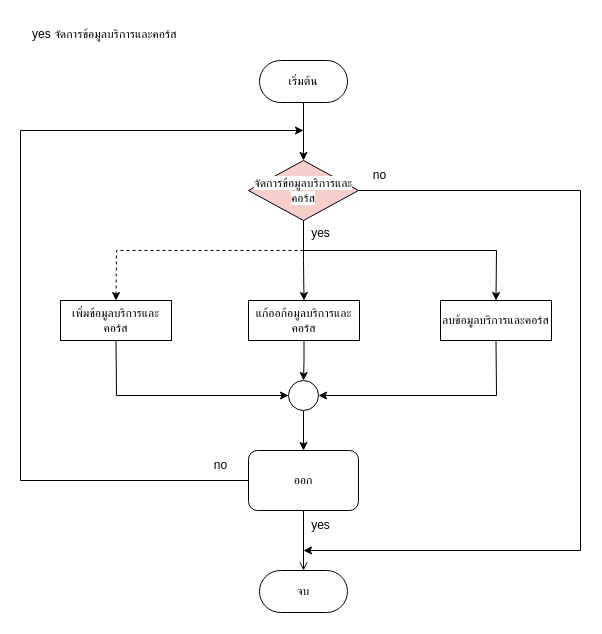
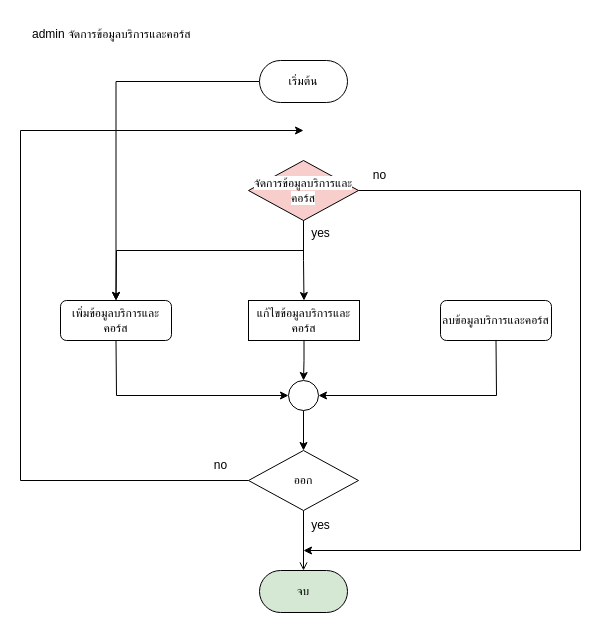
node "yes จัดการข้อมูลบริการและคอร์ส": label "yes จัดการข้อมูลบริการและคอร์ส" -> "admin จัดการข้อมูลบริการและคอร์ส"
edge "เริ่มต้น" -> "จัดการข้อมูลบริการและคอร์ส": now "เริ่มต้น" -> "เพิ่มข้อมูลบริการและคอร์ส"
edge "จัดการข้อมูลบริการและคอร์ส" -> "เพิ่มข้อมูลบริการและคอร์ส": style dashed -> solid
edge "จัดการข้อมูลบริการและคอร์ส" -> "ลบข้อมูลบริการและคอร์ส": removed
node "เพิ่มข้อมูลบริการและคอร์ส": shape rectangle -> rounded rectangle
node "แก้ออก้อมูลบริการและคอร์ส": label "แก้ออก้อมูลบริการและคอร์ส" -> "แก้ไขข้อมูลบริการและคอร์ส"
node "ลบข้อมูลบริการและคอร์ส": shape rectangle -> rounded rectangle
node "ออก": shape rounded rectangle -> diamond
node "จบ": fillcolor #ffffff -> #d5e8d4
